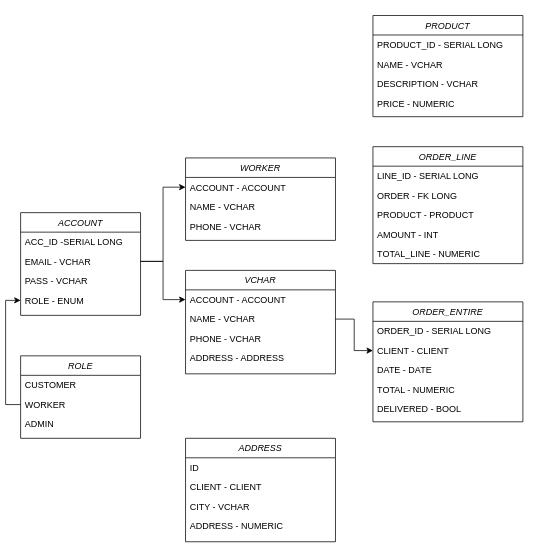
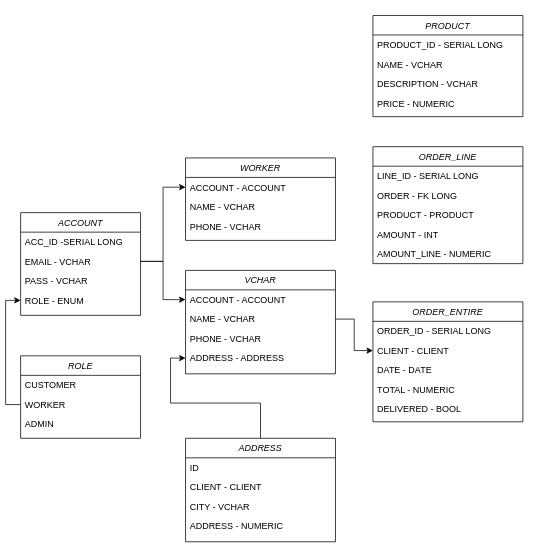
node "TOTAL_LINE - NUMERIC": label "TOTAL_LINE - NUMERIC" -> "AMOUNT_LINE - NUMERIC"
edge "ADDRESS" -> "ADDRESS - ADDRESS": added
